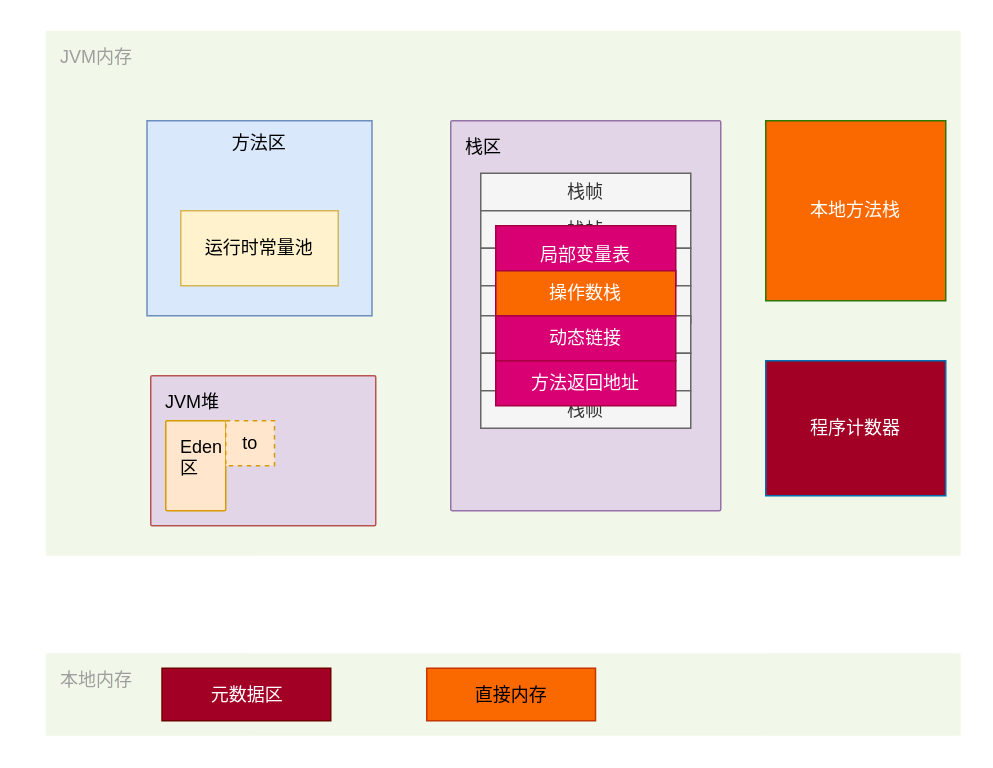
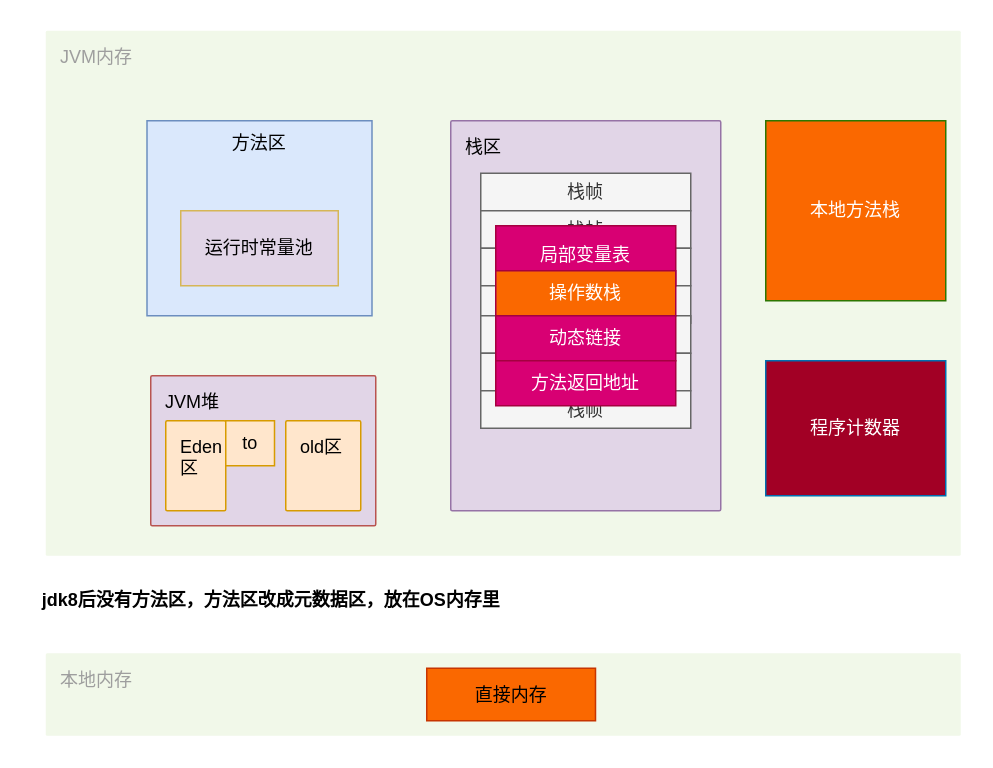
node "运行时常量池": fillcolor #fff2cc -> #e1d5e7
node "to": style dashed -> solid
node "old区": added
node "jdk8后没有方法区，方法区改成元数据区，放在OS内存里": added
node "元数据区": removed
